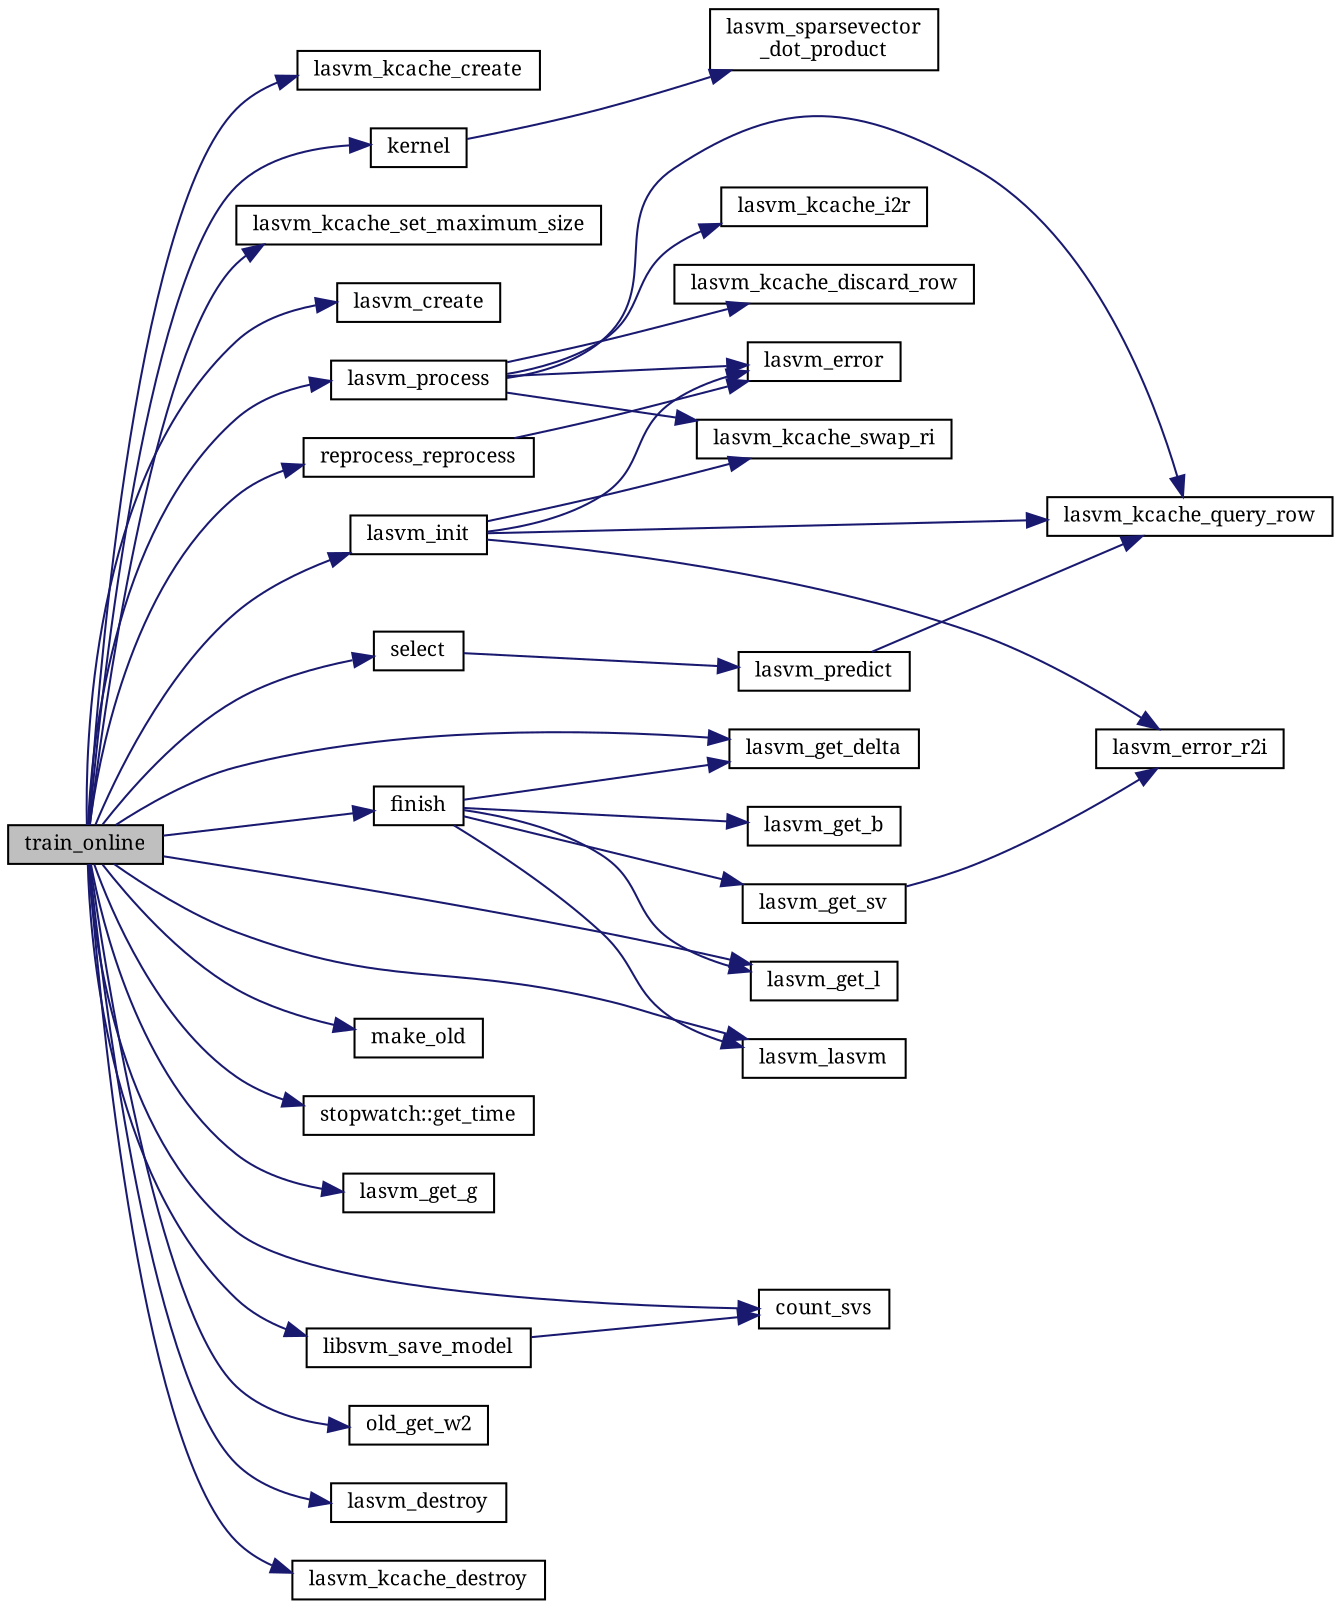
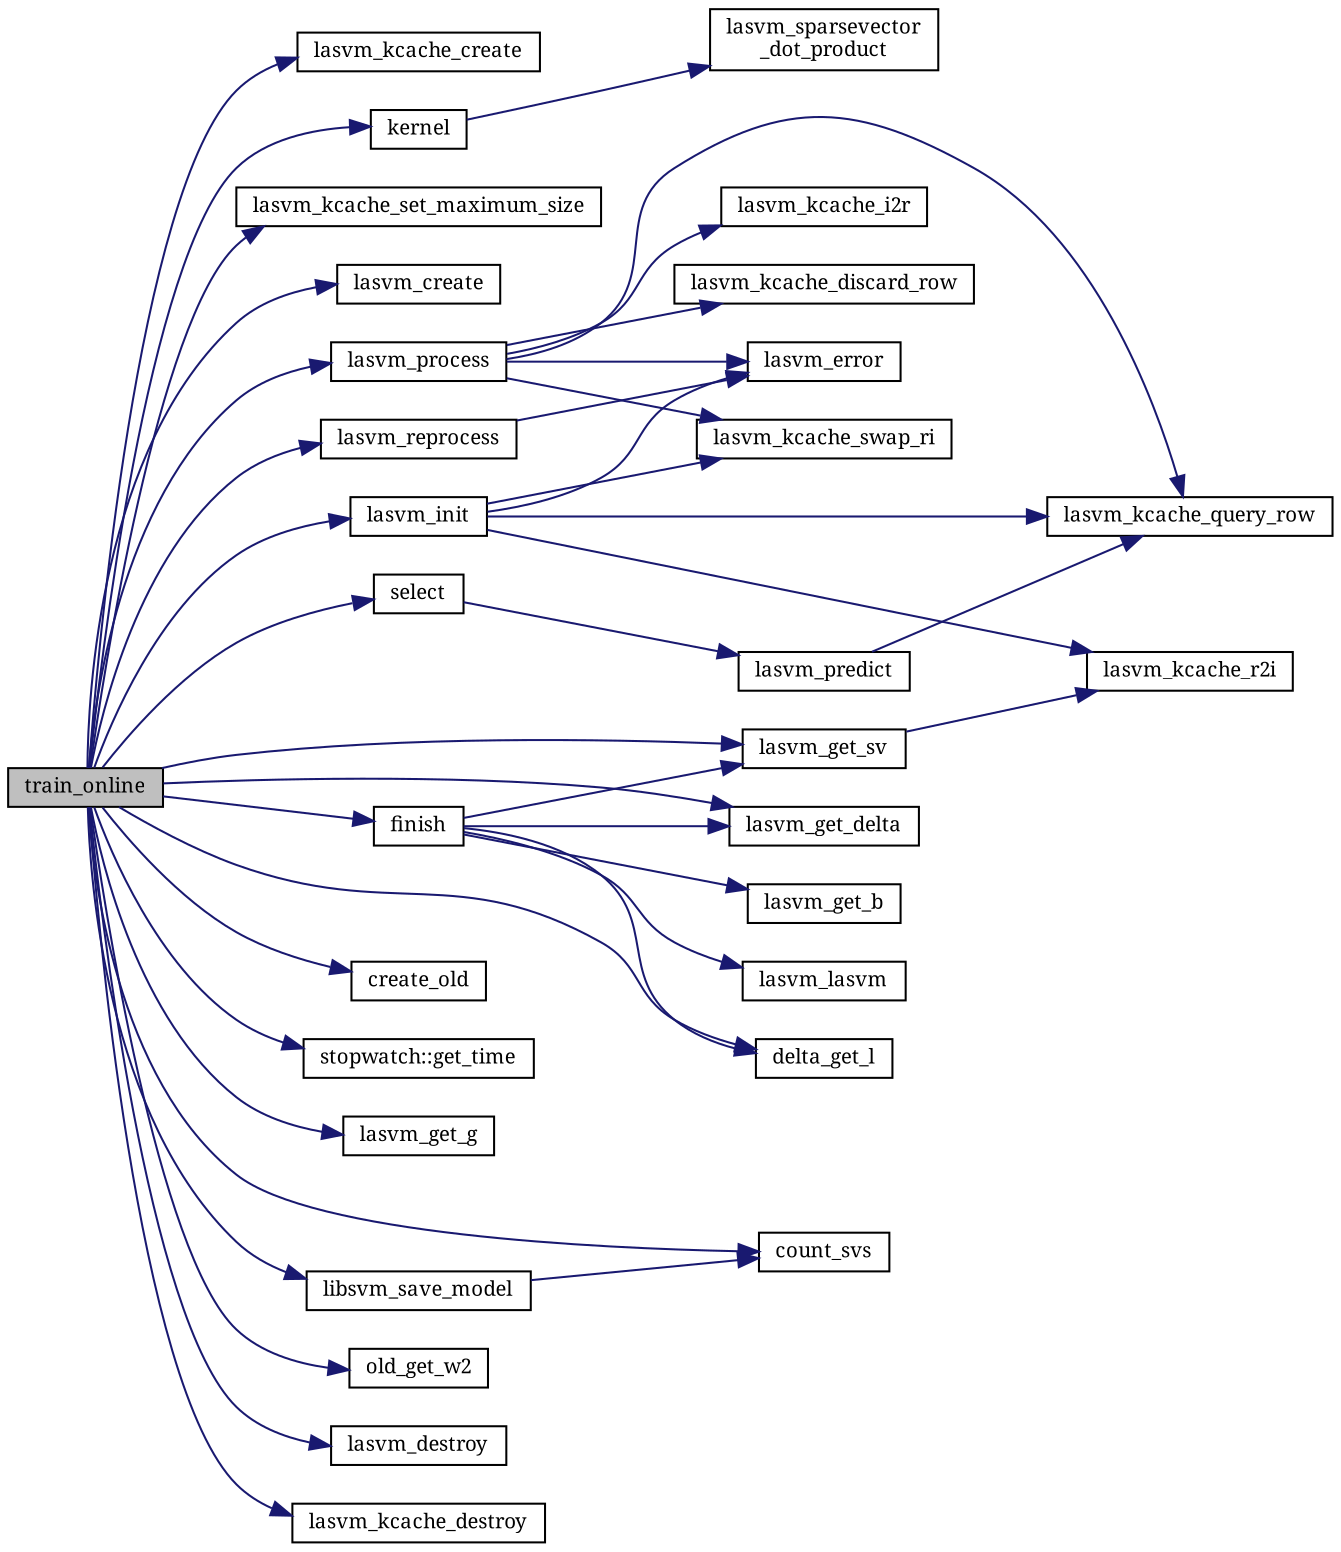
node "reprocess_reprocess": label "reprocess_reprocess" -> "lasvm_reprocess"
node "lasvm_error_r2i": label "lasvm_error_r2i" -> "lasvm_kcache_r2i"
edge "train_online" -> "lasvm_lasvm": now "train_online" -> "lasvm_get_sv"
node "lasvm_get_l": label "lasvm_get_l" -> "delta_get_l"
node "make_old": label "make_old" -> "create_old"
